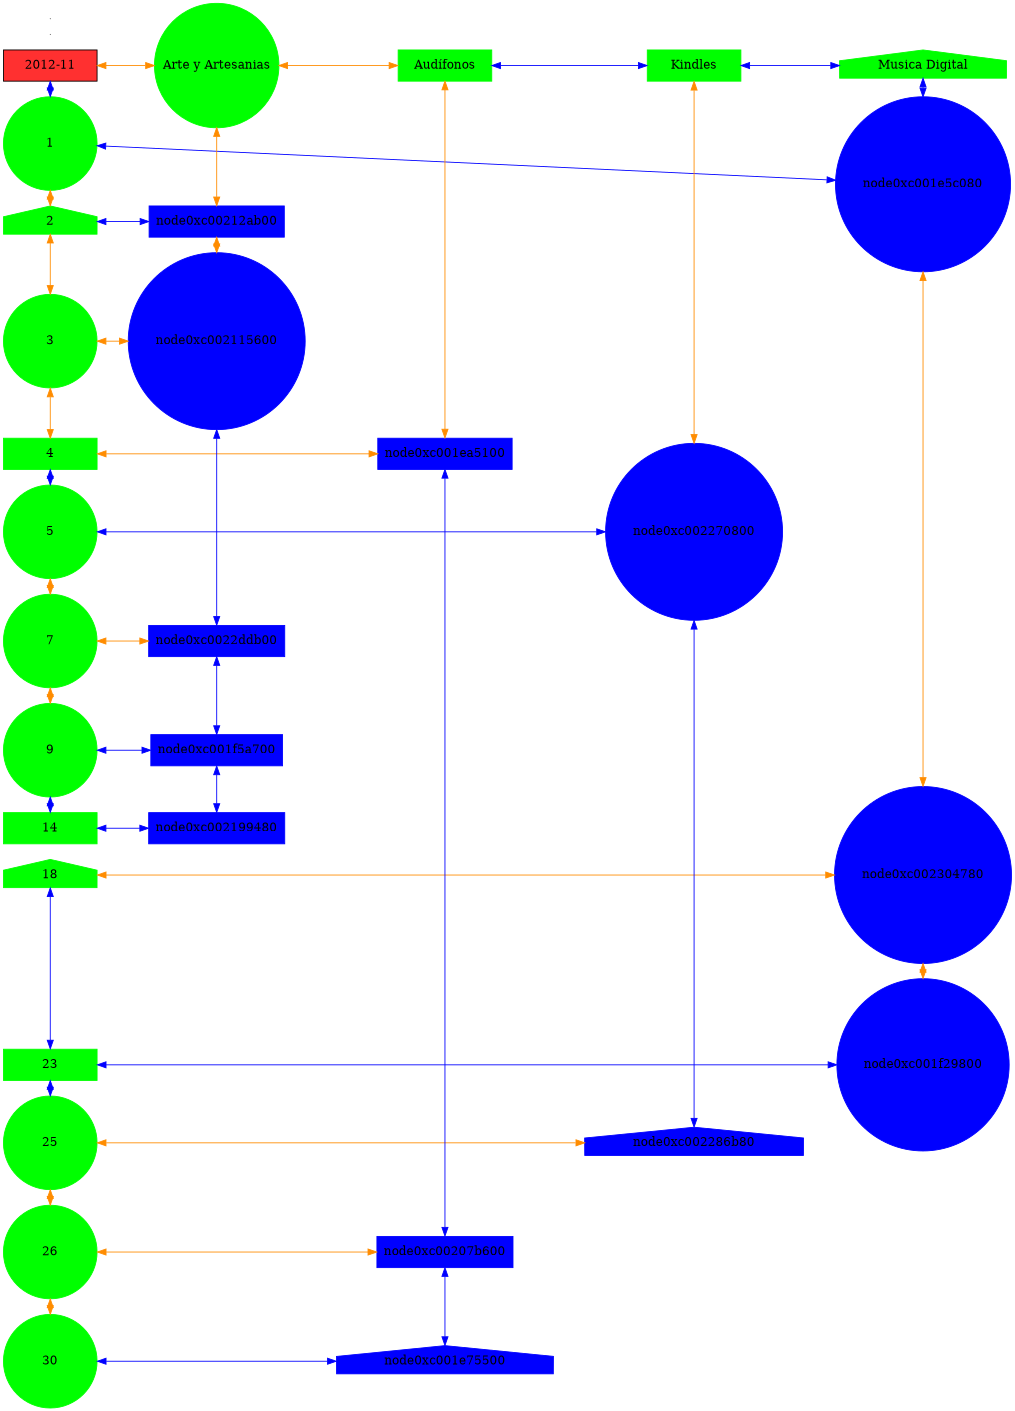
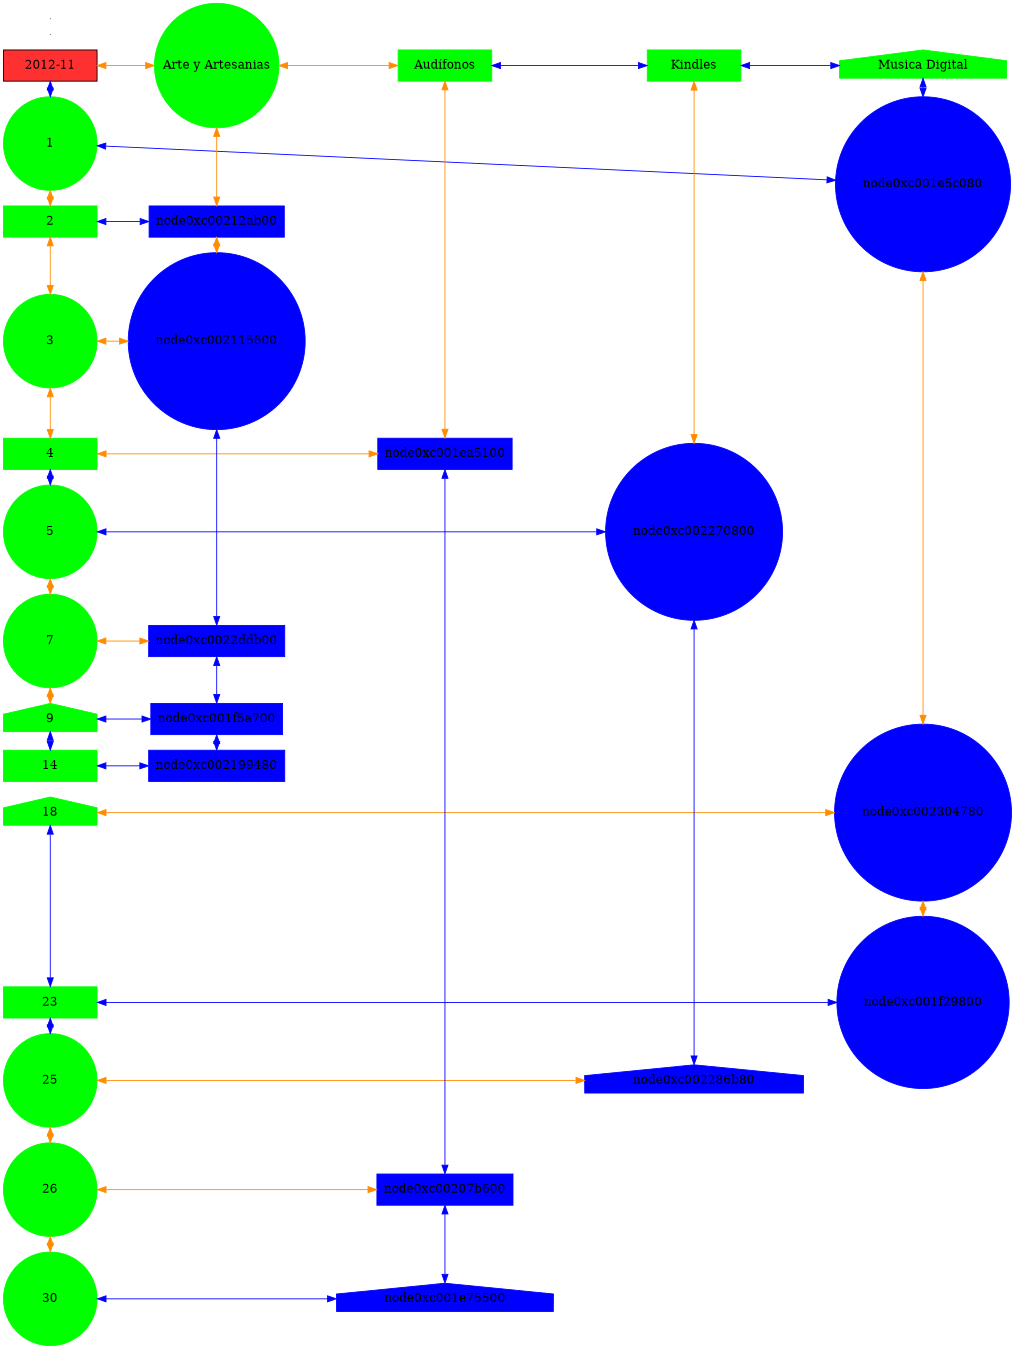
node "2": shape house -> box
node "9": shape circle -> house
